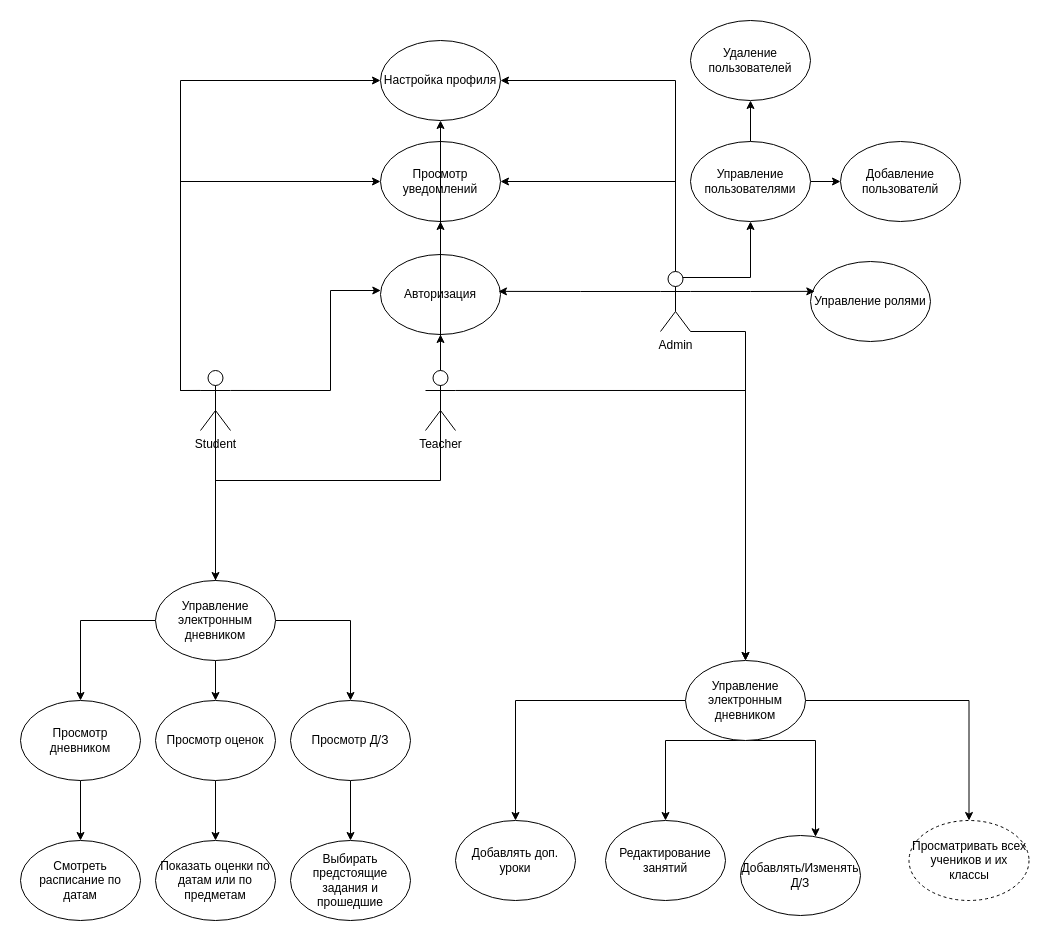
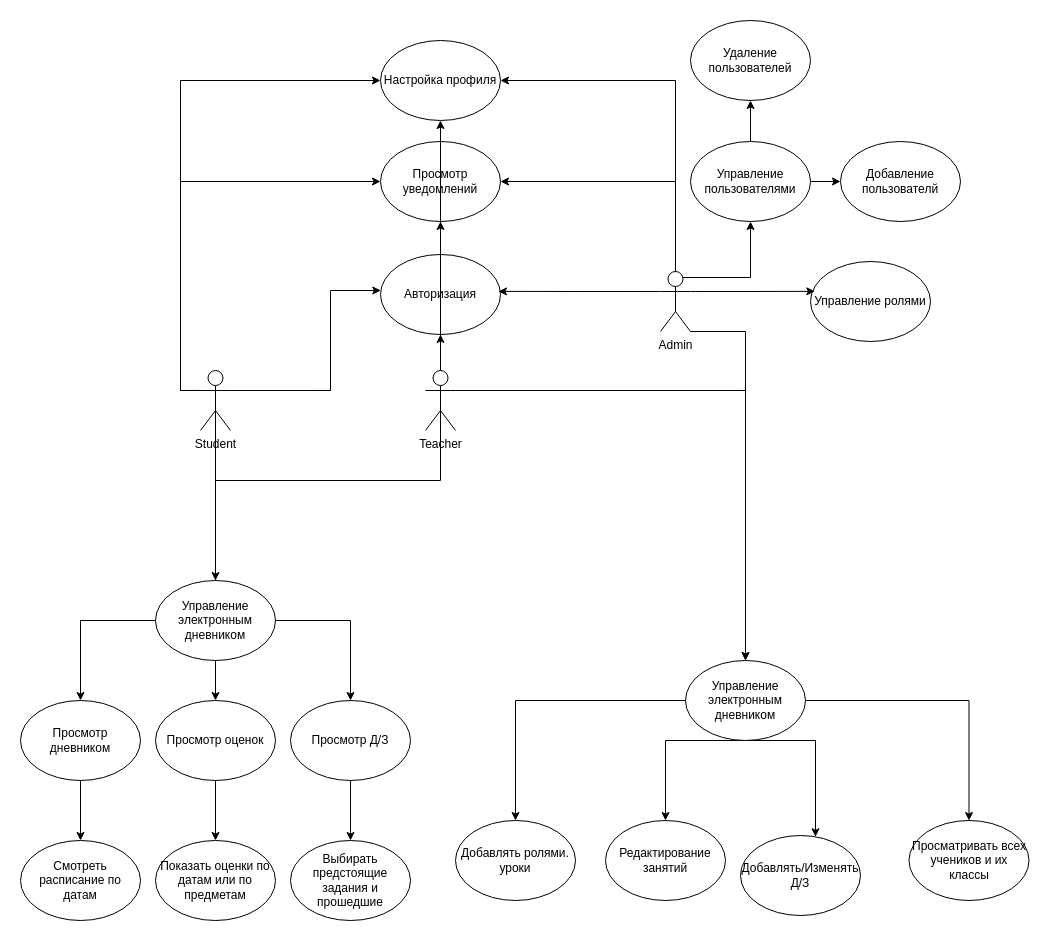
node "Добавлять доп. уроки": label "Добавлять доп. уроки" -> "Добавлять ролями. уроки"
node "Просматривать всех учеников и их классы": style dashed -> solid
